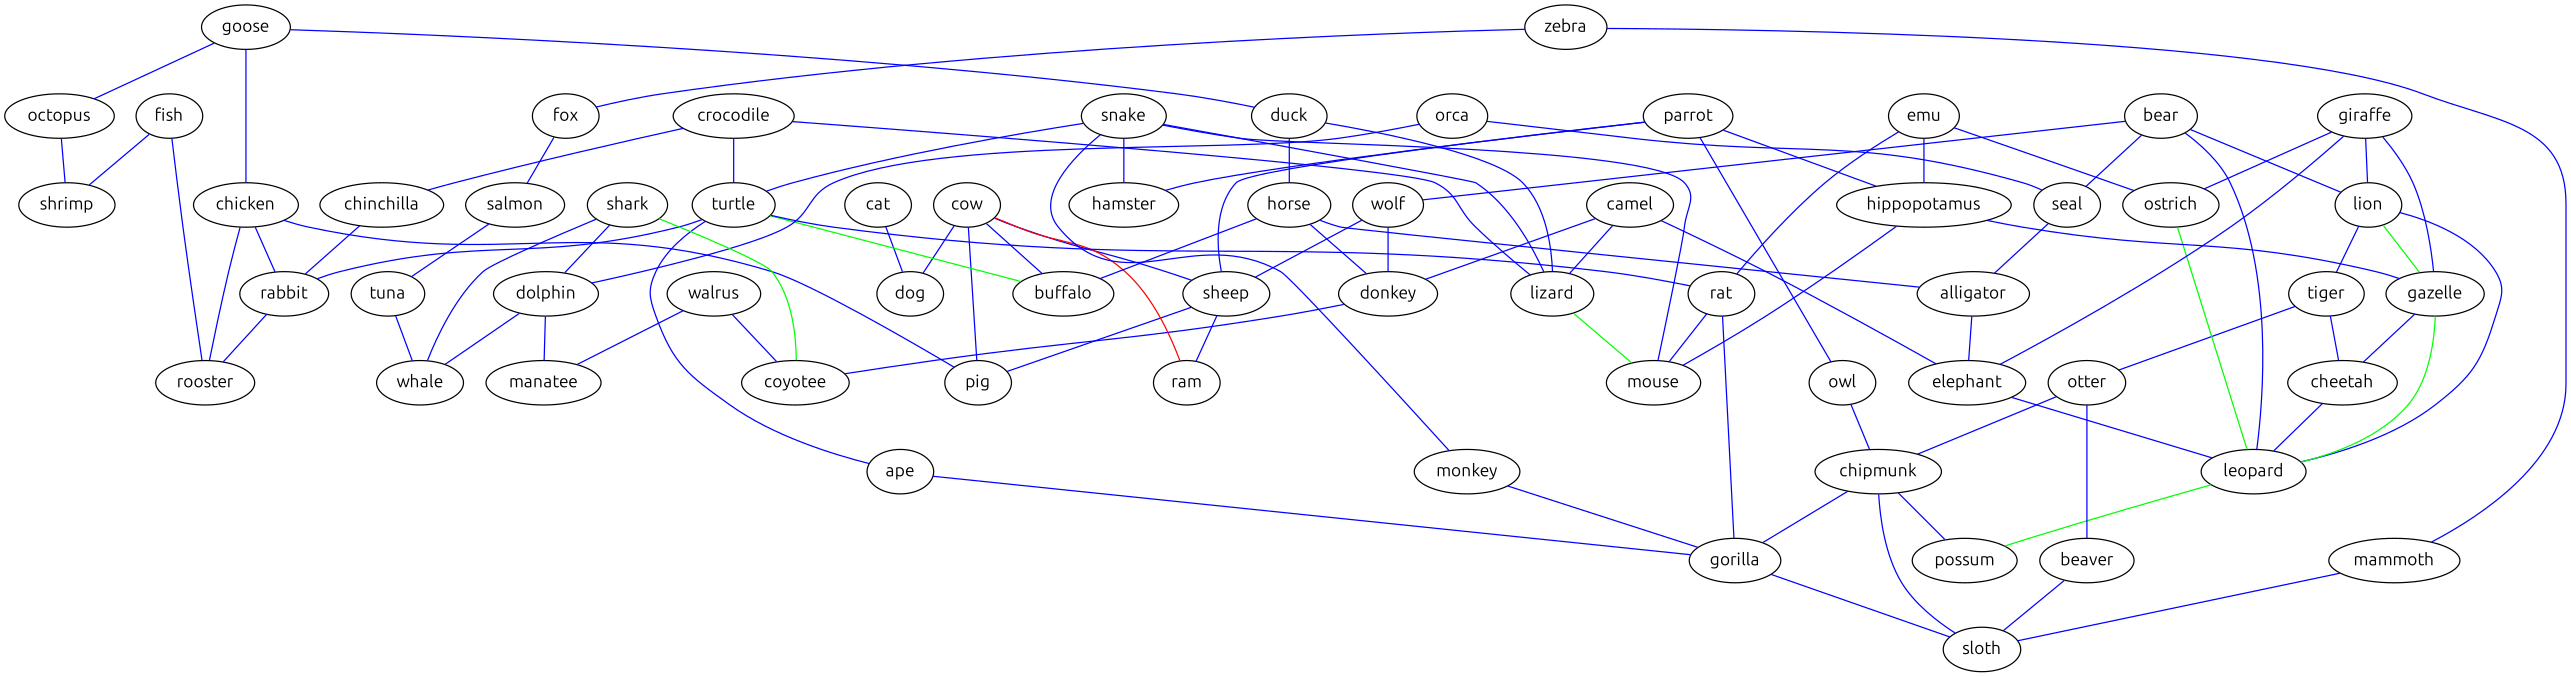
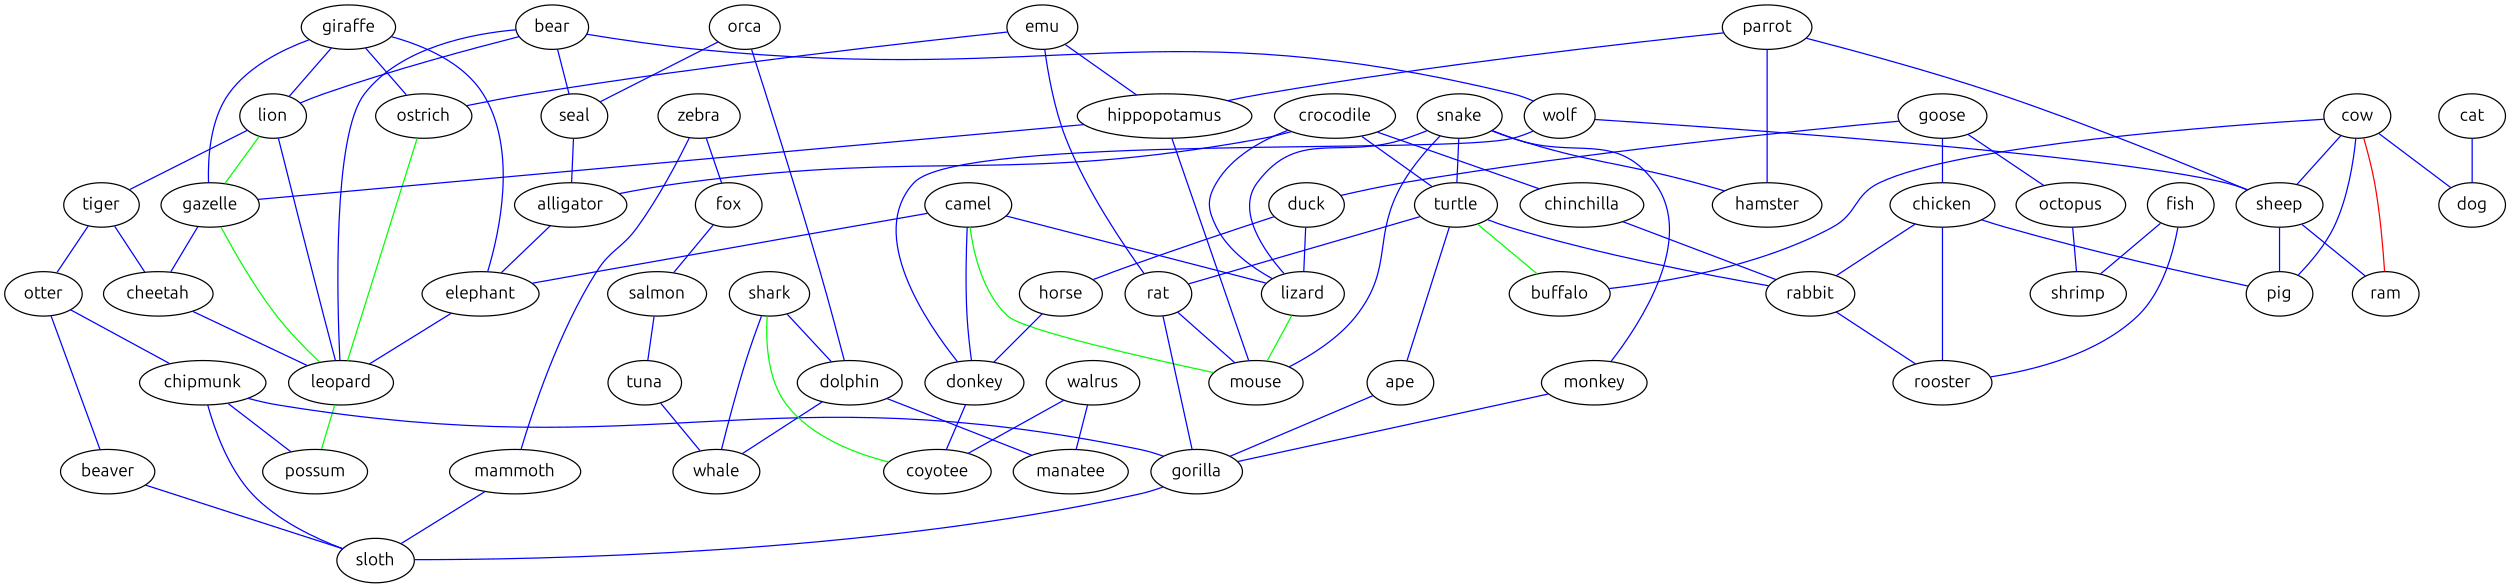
edge "horse" -- "buffalo": removed
edge "horse" -- "alligator": now "crocodile" -- "alligator"
edge "camel" -- "mouse": added
node "owl": removed
